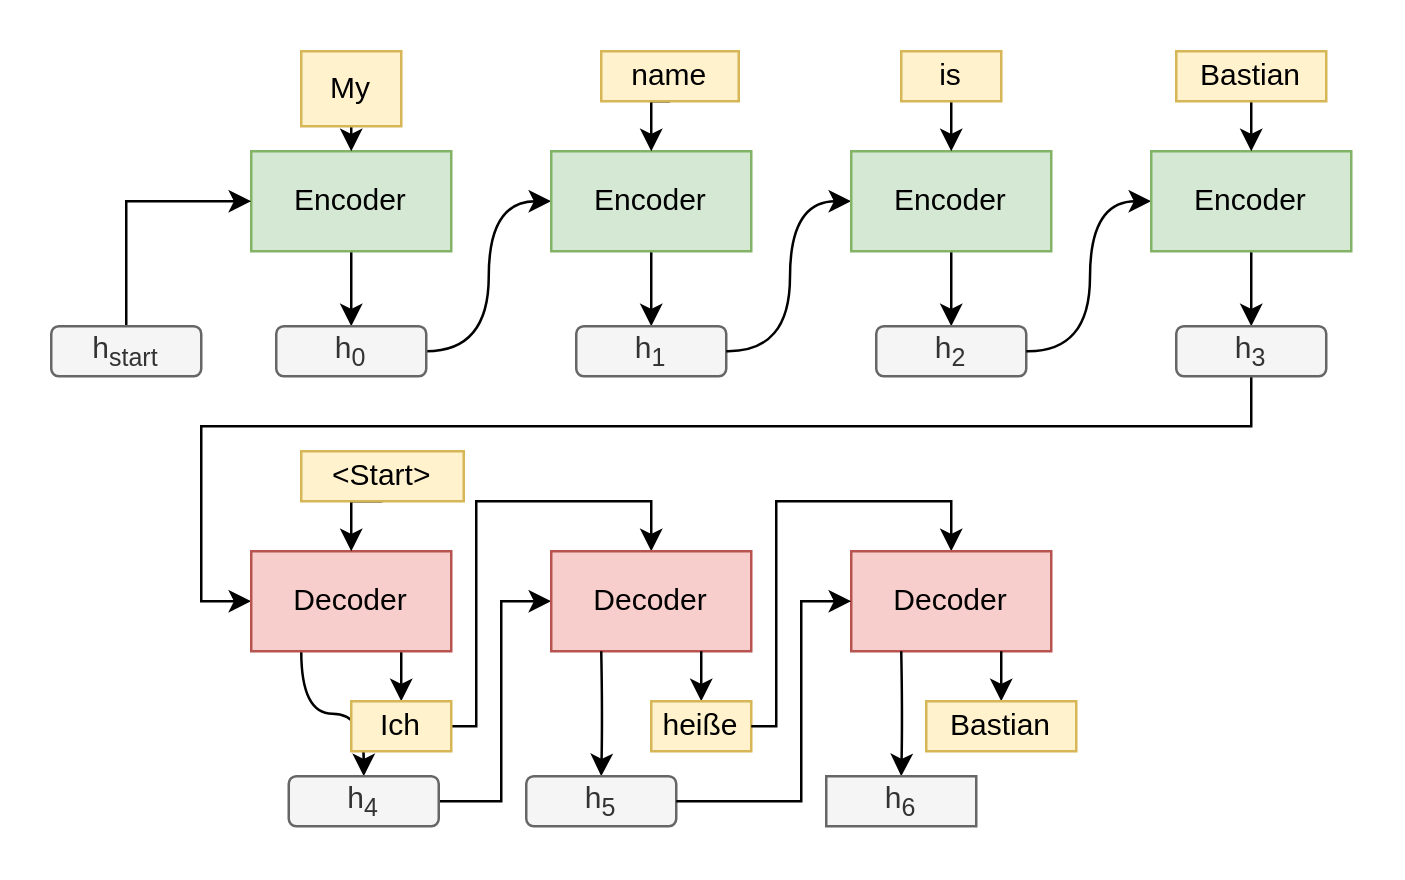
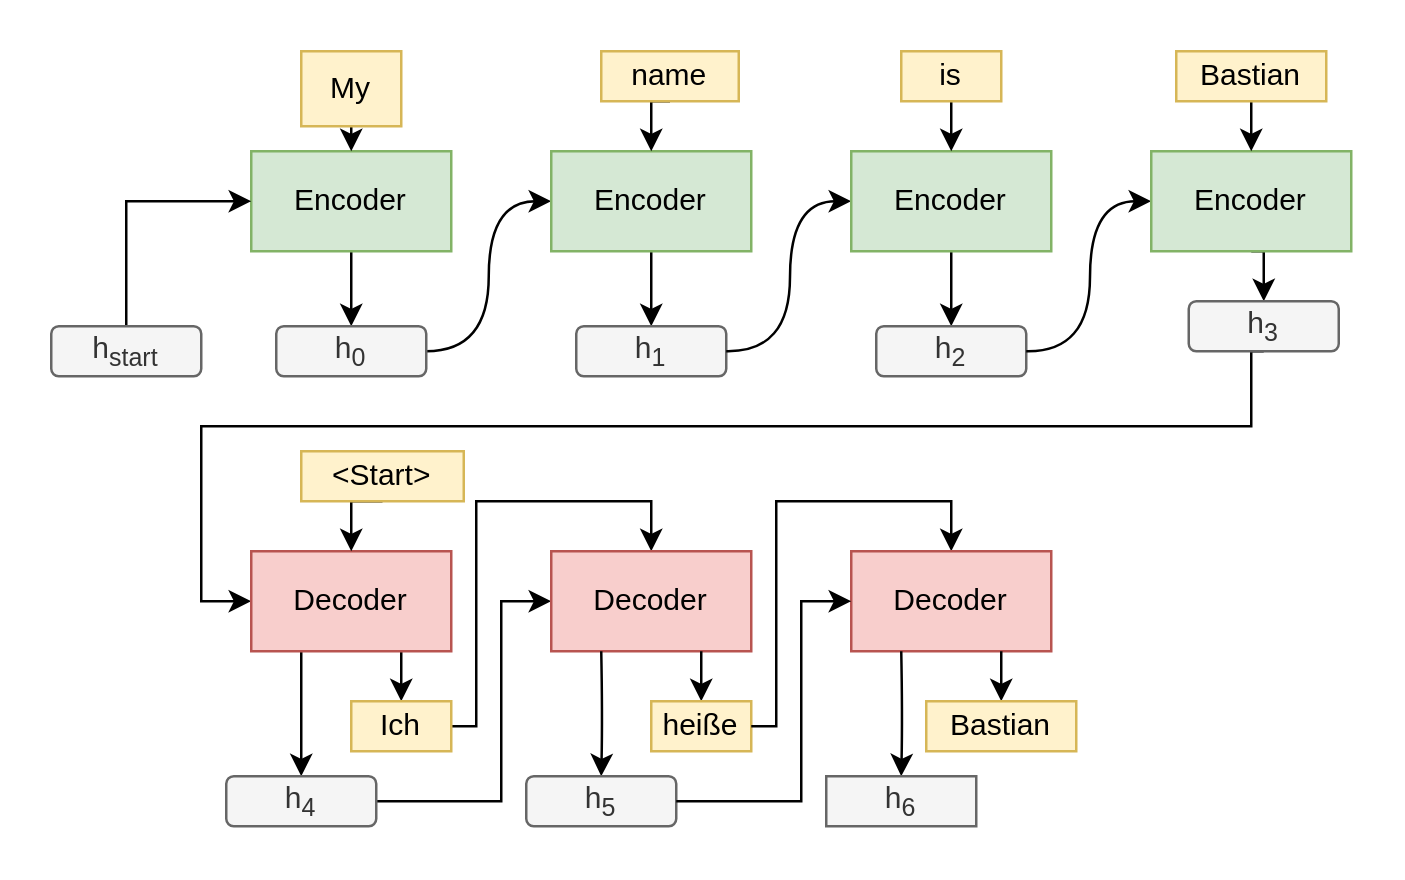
node "h3": moved (1251, 351) -> (1264, 326)
node "h4": moved (364, 801) -> (301, 801)
